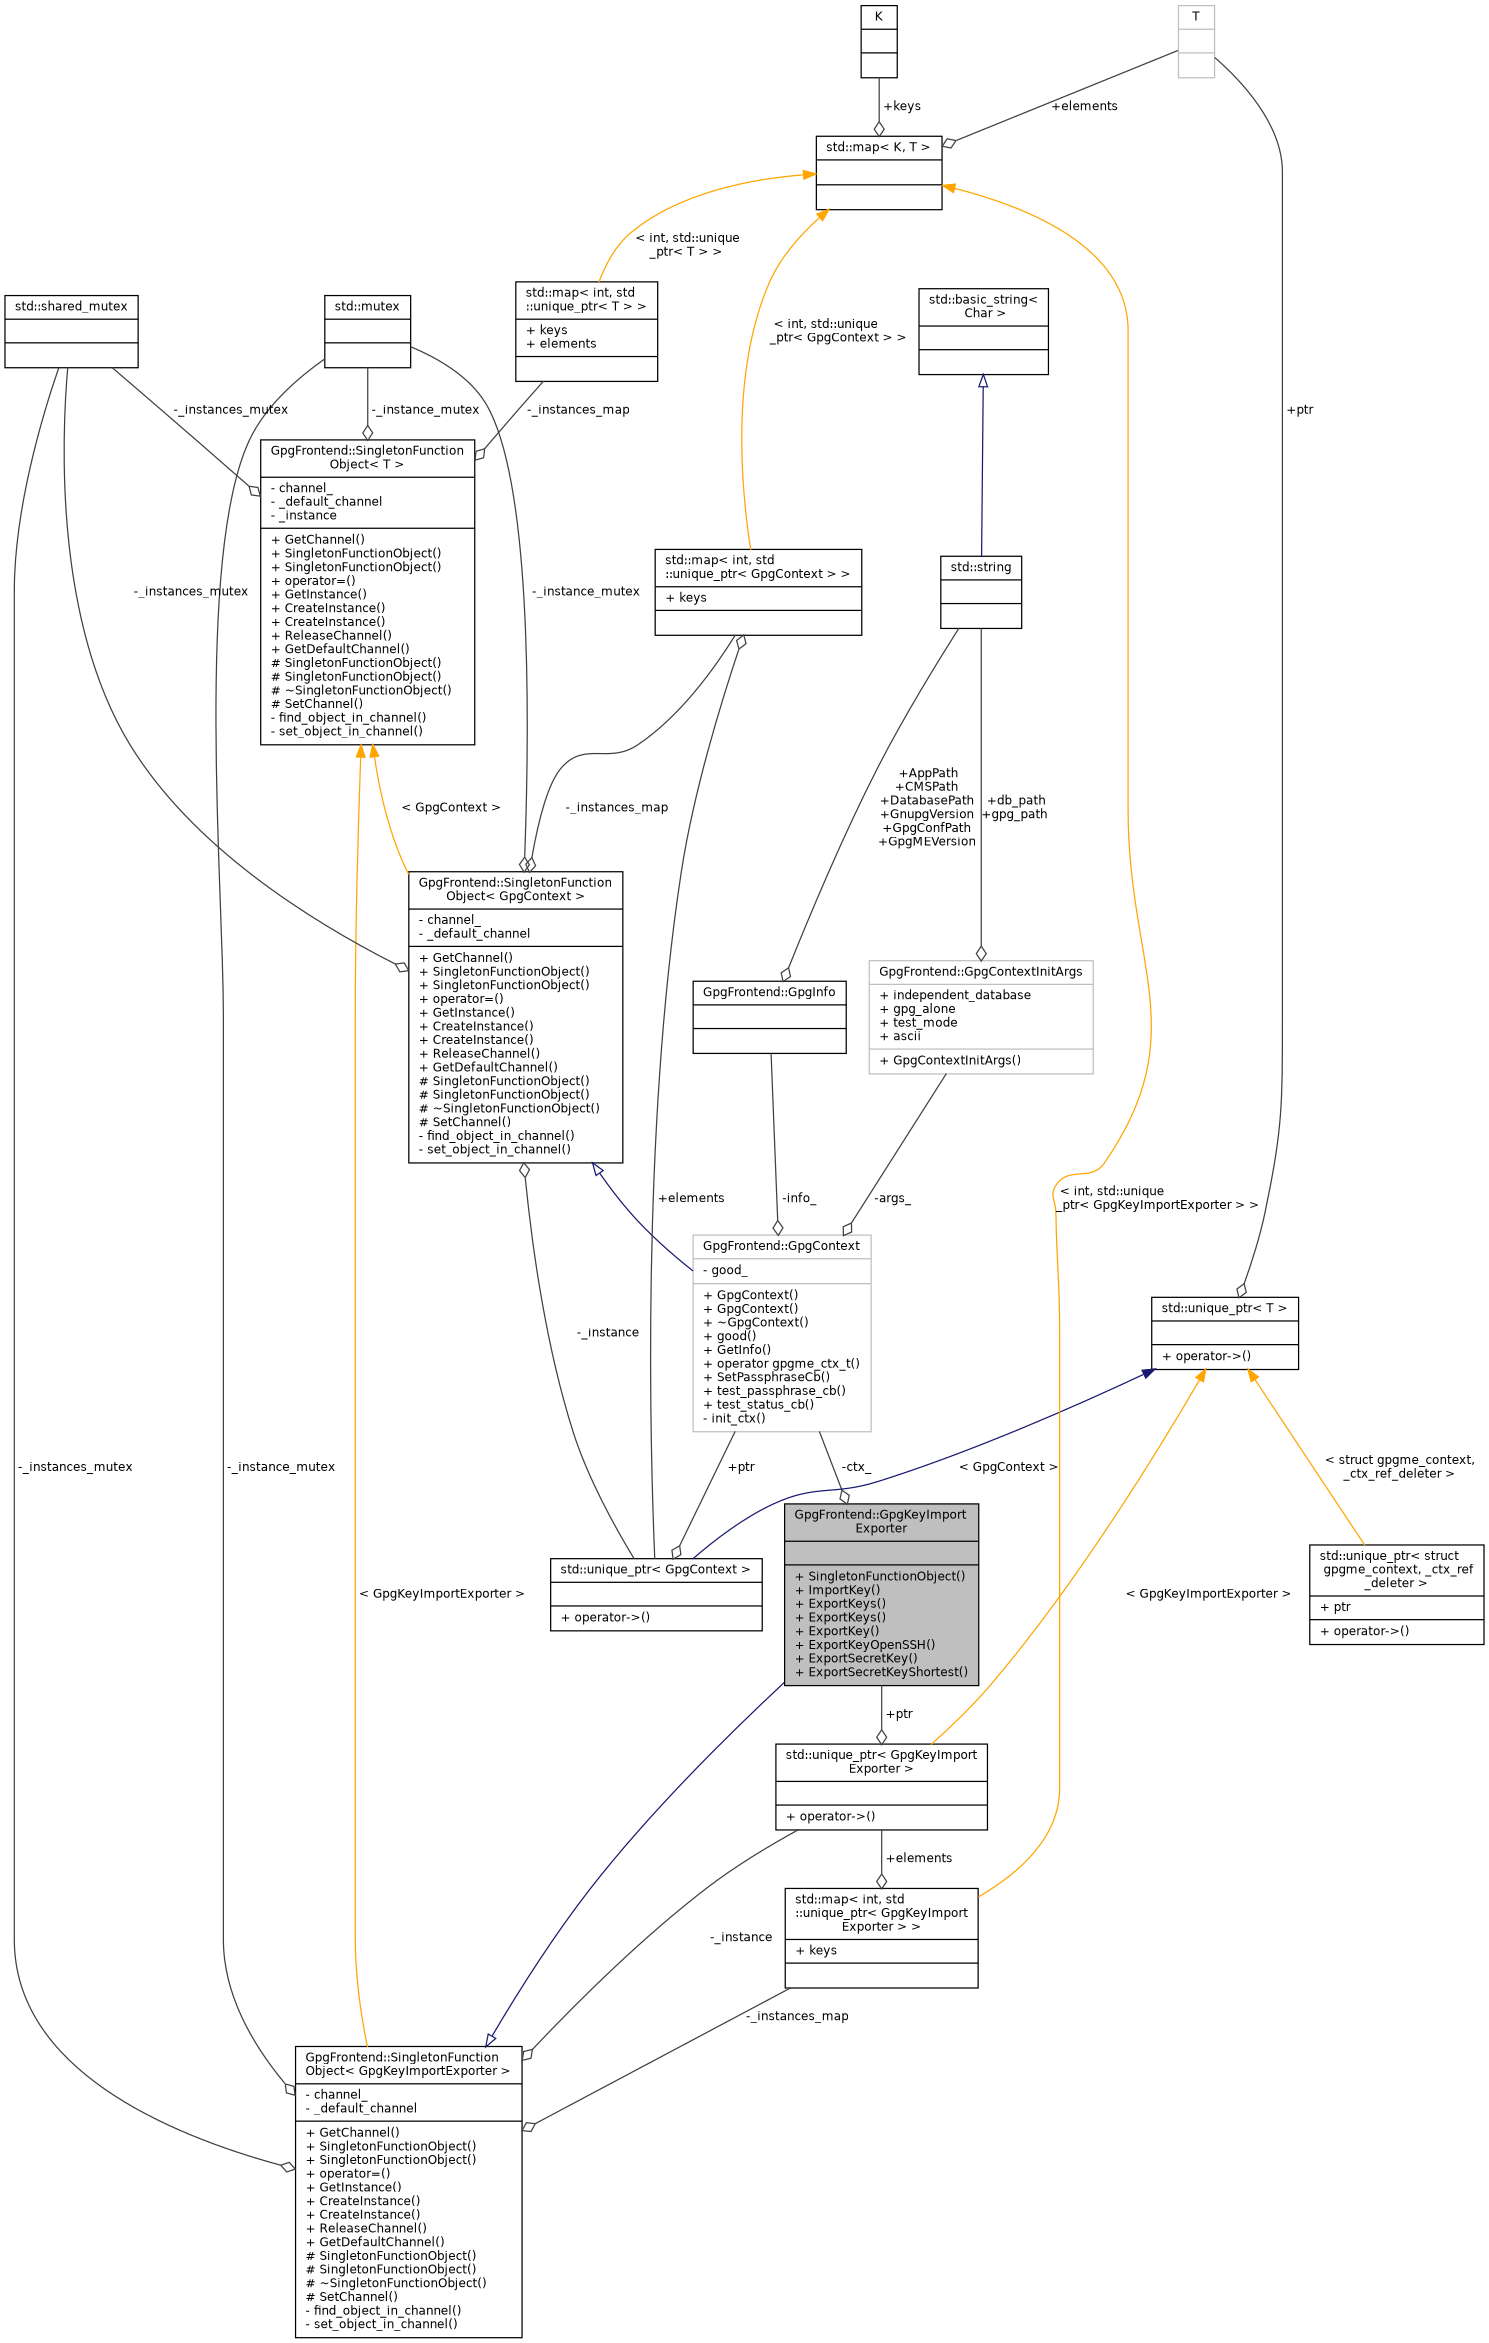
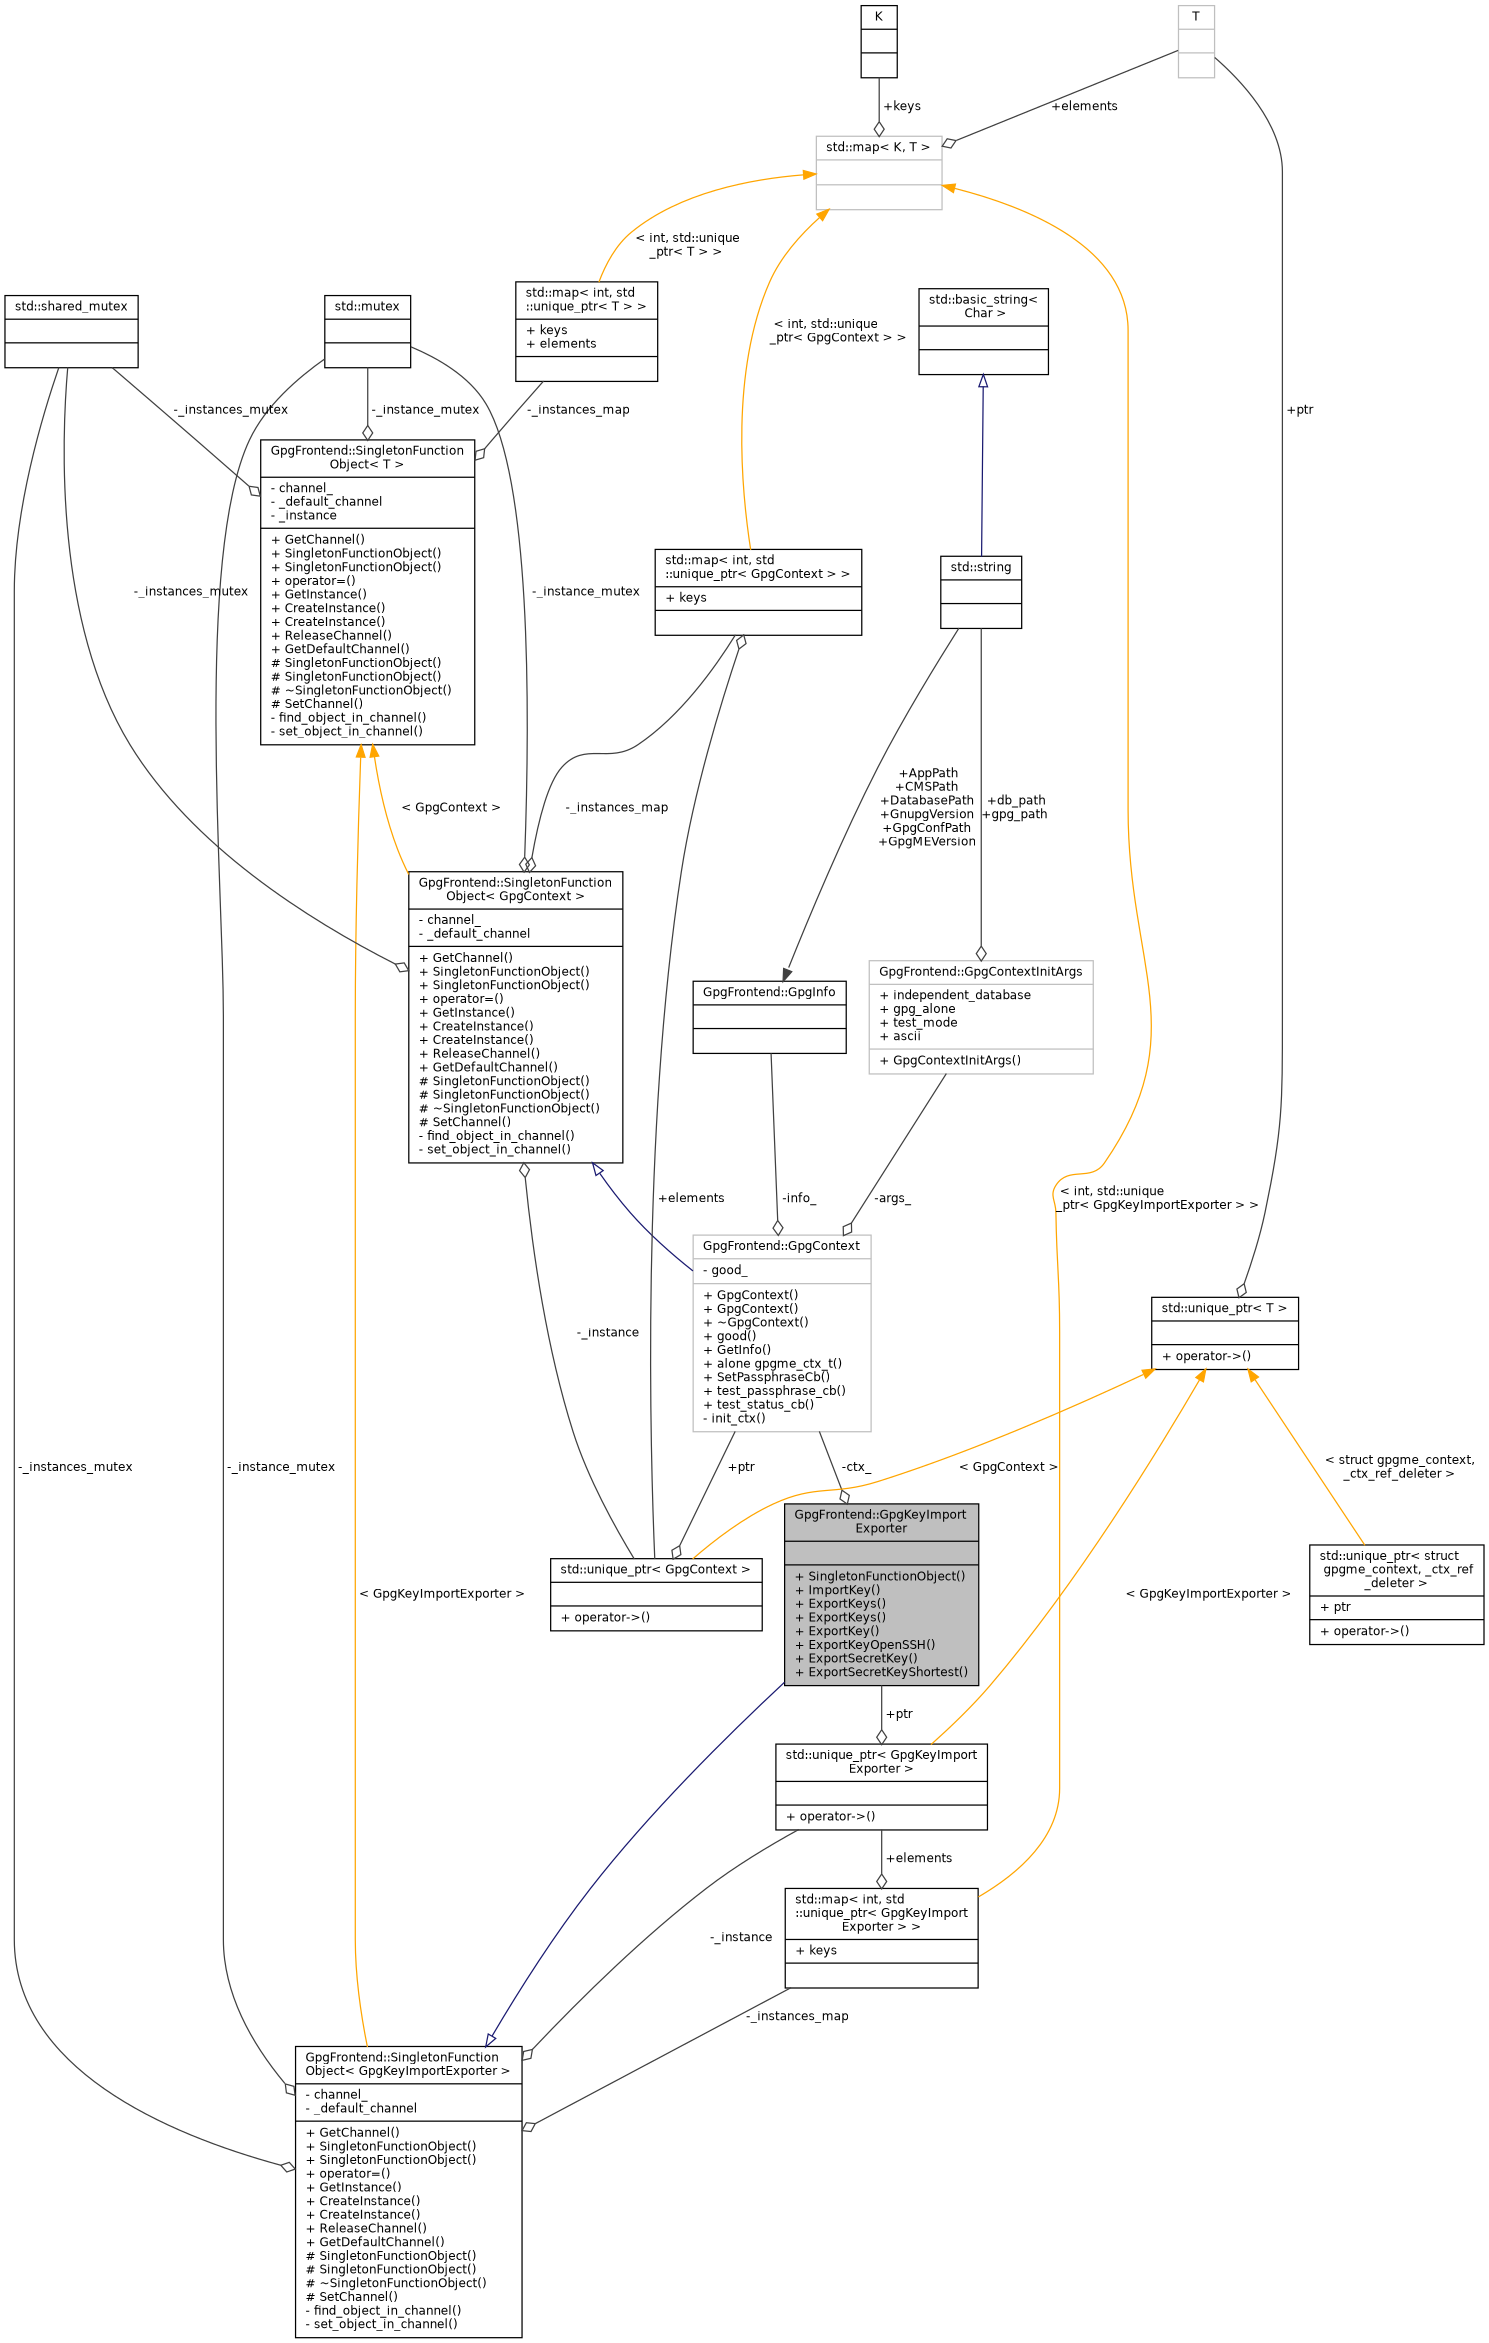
node "std::map< K, T >": color black -> grey75
edge "std::string" -> "GpgFrontend::GpgInfo": arrowhead odiamond -> normal
node "GpgFrontend::GpgContext": text "+ operator gpgme_ctx_t()" -> "+ alone gpgme_ctx_t()"
edge "std::unique_ptr< GpgContext >" -> "std::unique_ptr< T >": color midnightblue -> orange
